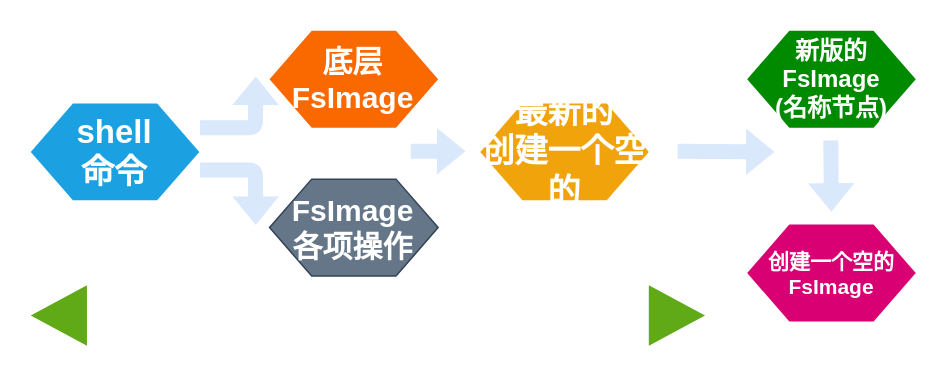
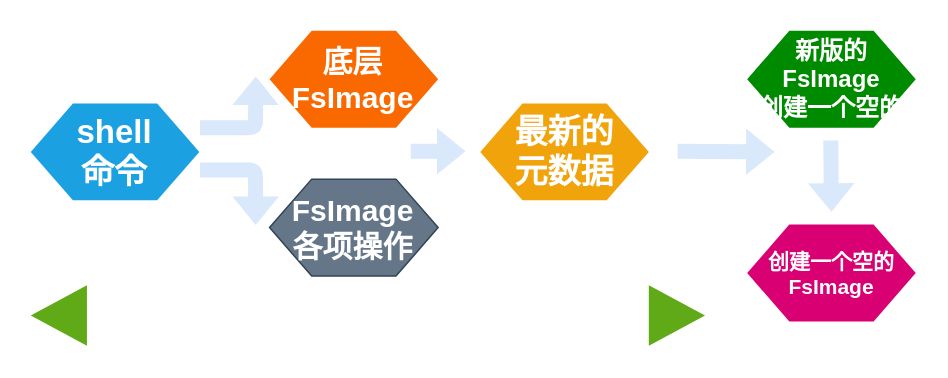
node "新版的 FsImage (名称节点)": label "新版的 FsImage (名称节点)" -> "新版的 FsImage (创建一个空的)"
node "最新的 创建一个空的": label "最新的 创建一个空的" -> "最新的 元数据"
